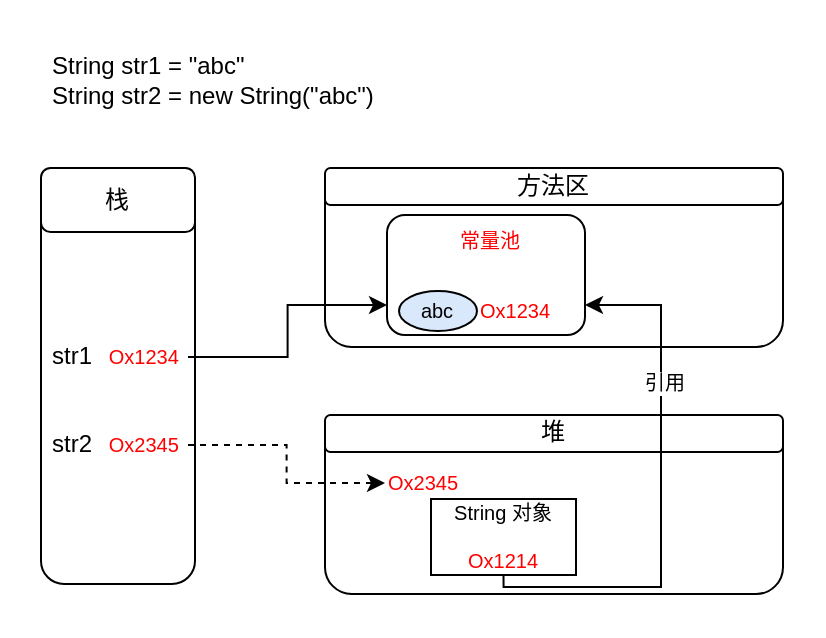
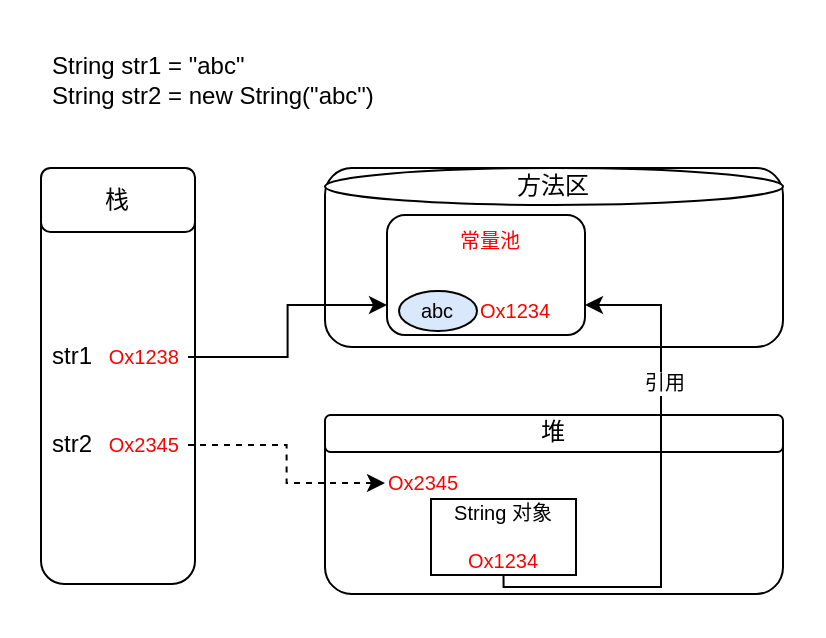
node "方法区": shape rounded rectangle -> ellipse
node "str1 Ox1234": label "str1 Ox1234" -> "str1 Ox1238"
node "String 对象 Ox1214": label "String 对象 Ox1214" -> "String 对象 Ox1234"
